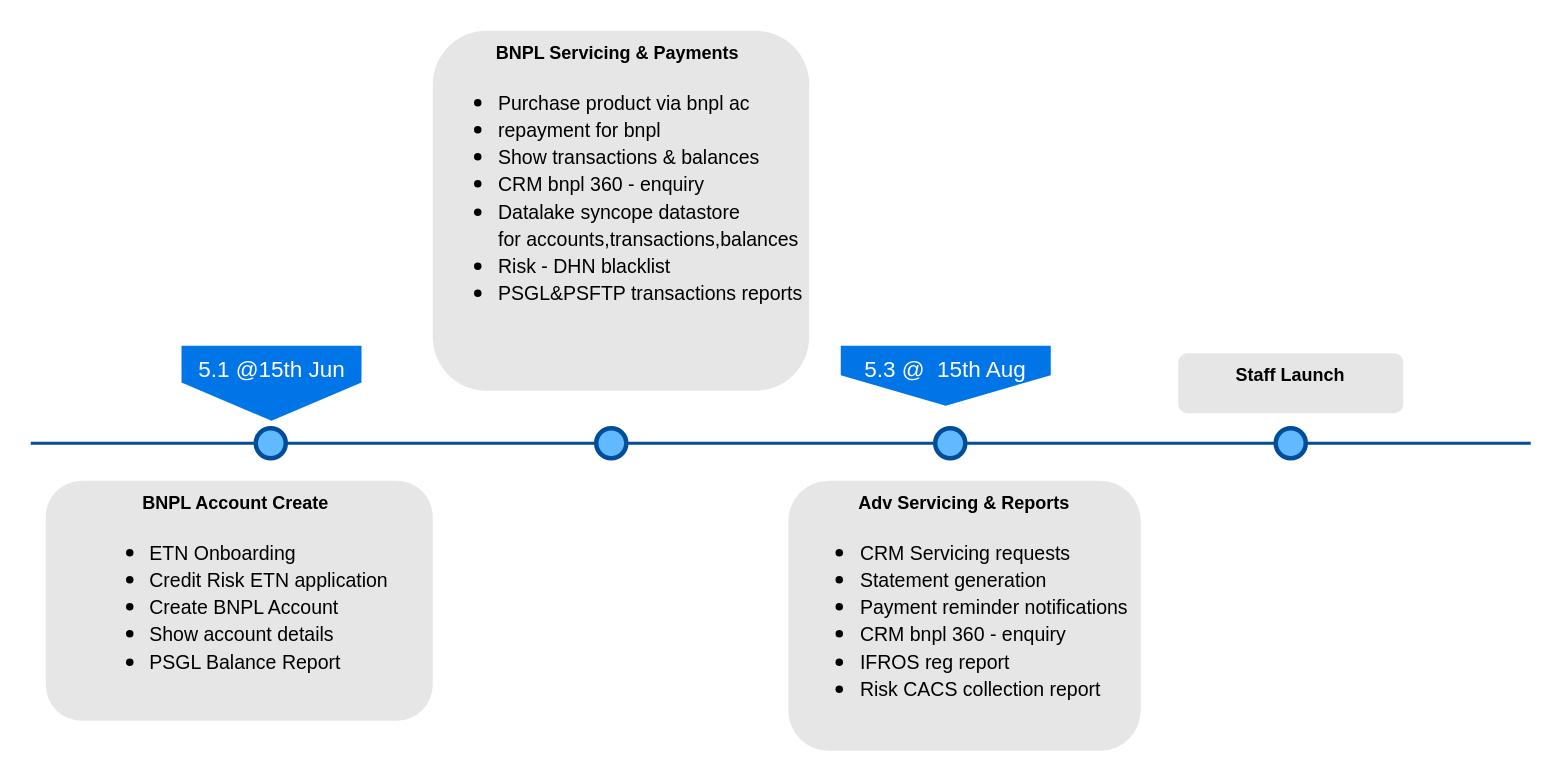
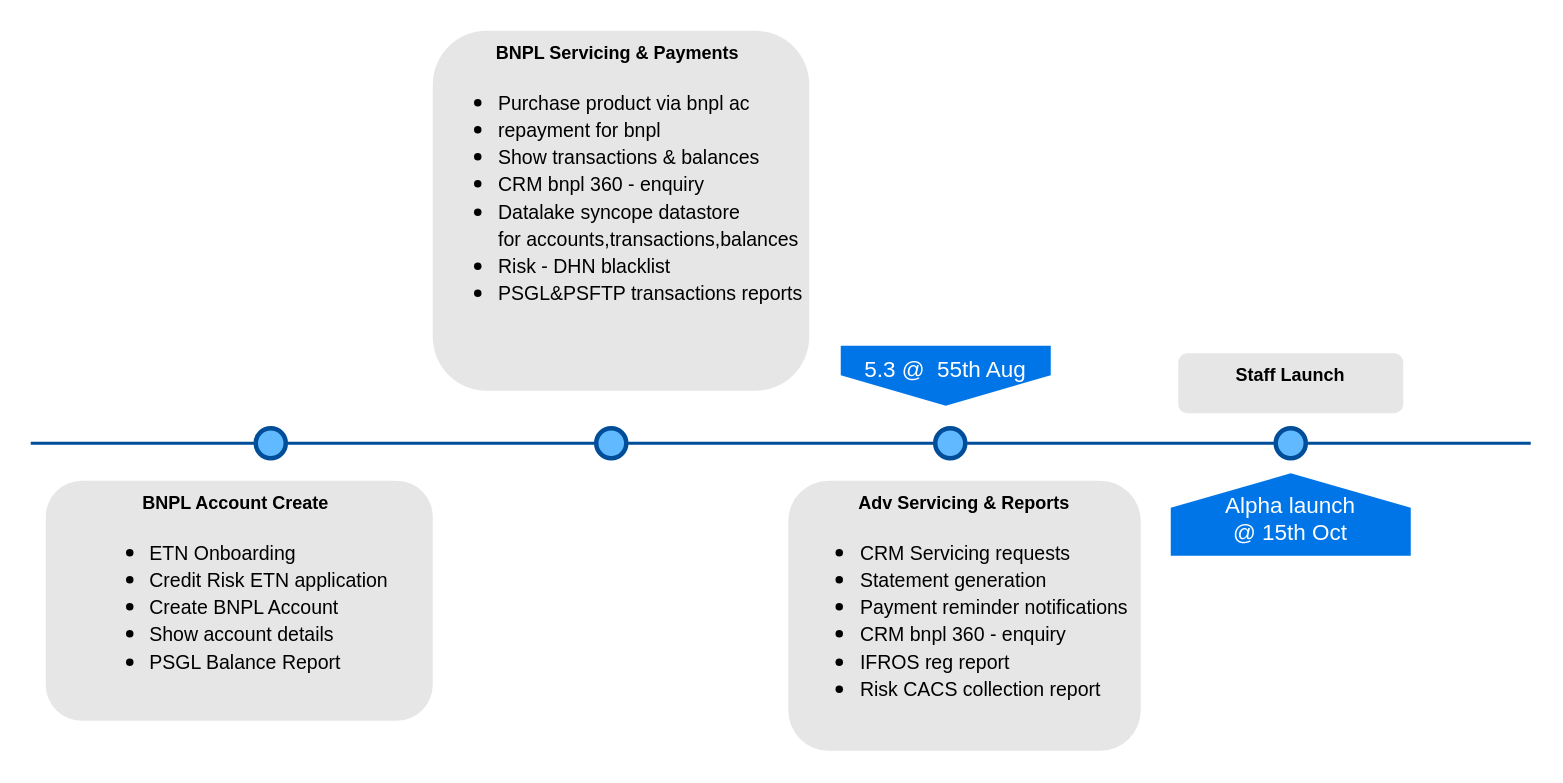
node "5.3 @ 15th Aug": label "5.3 @ 15th Aug" -> "5.3 @ 55th Aug"
node "5.1 @15th Jun": removed
node "Alpha launch @ 15th Oct": added
